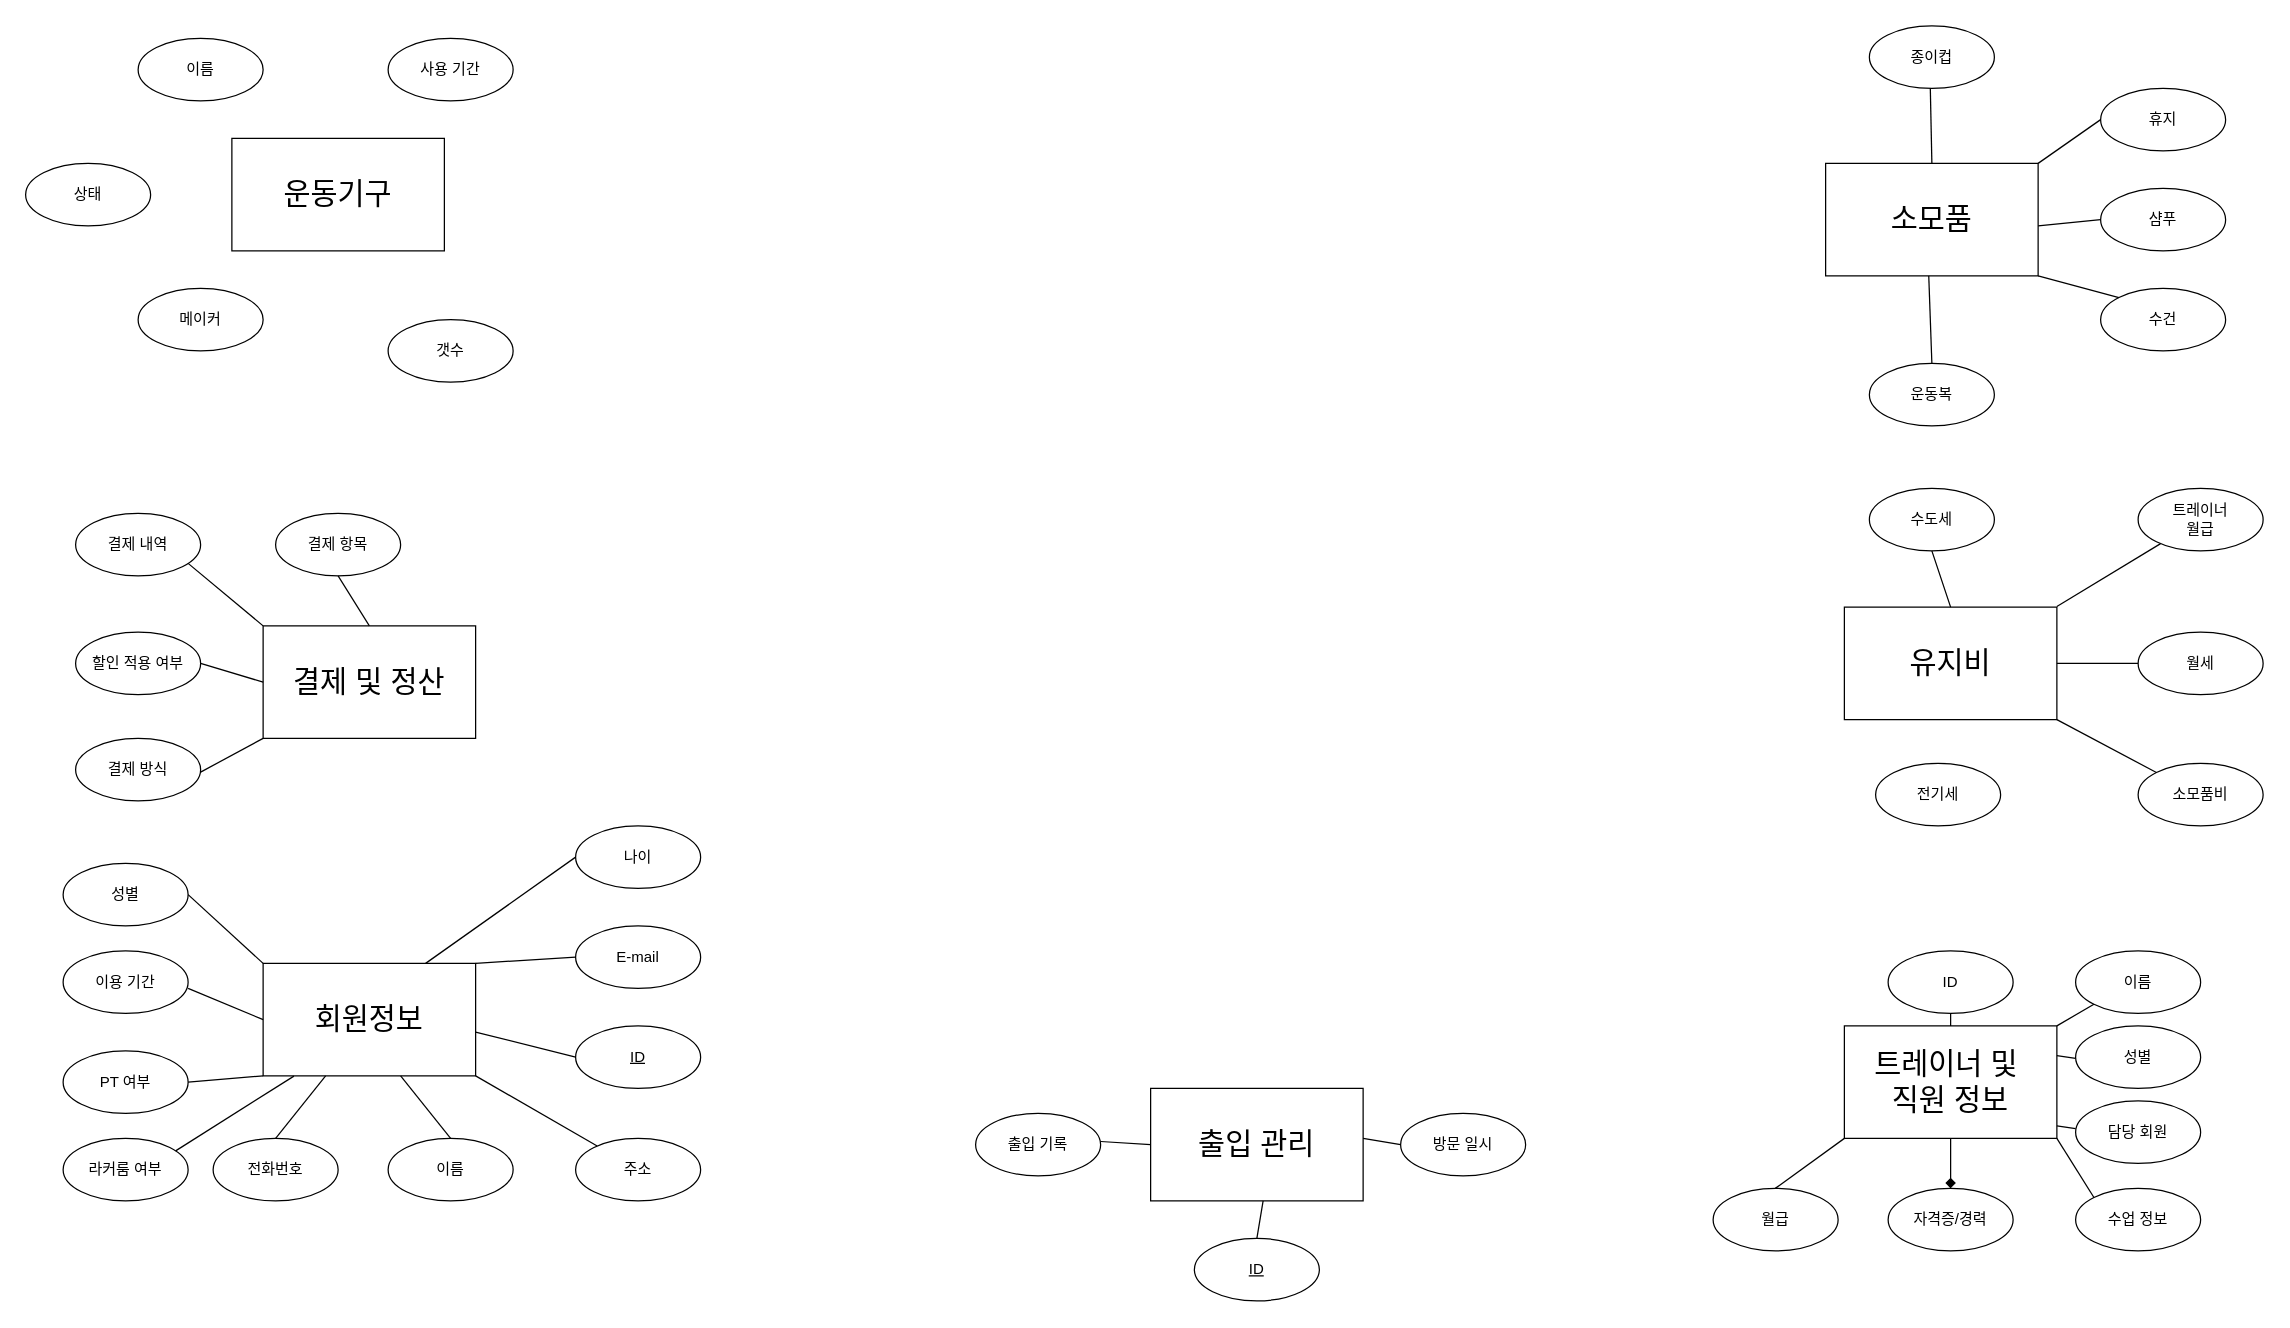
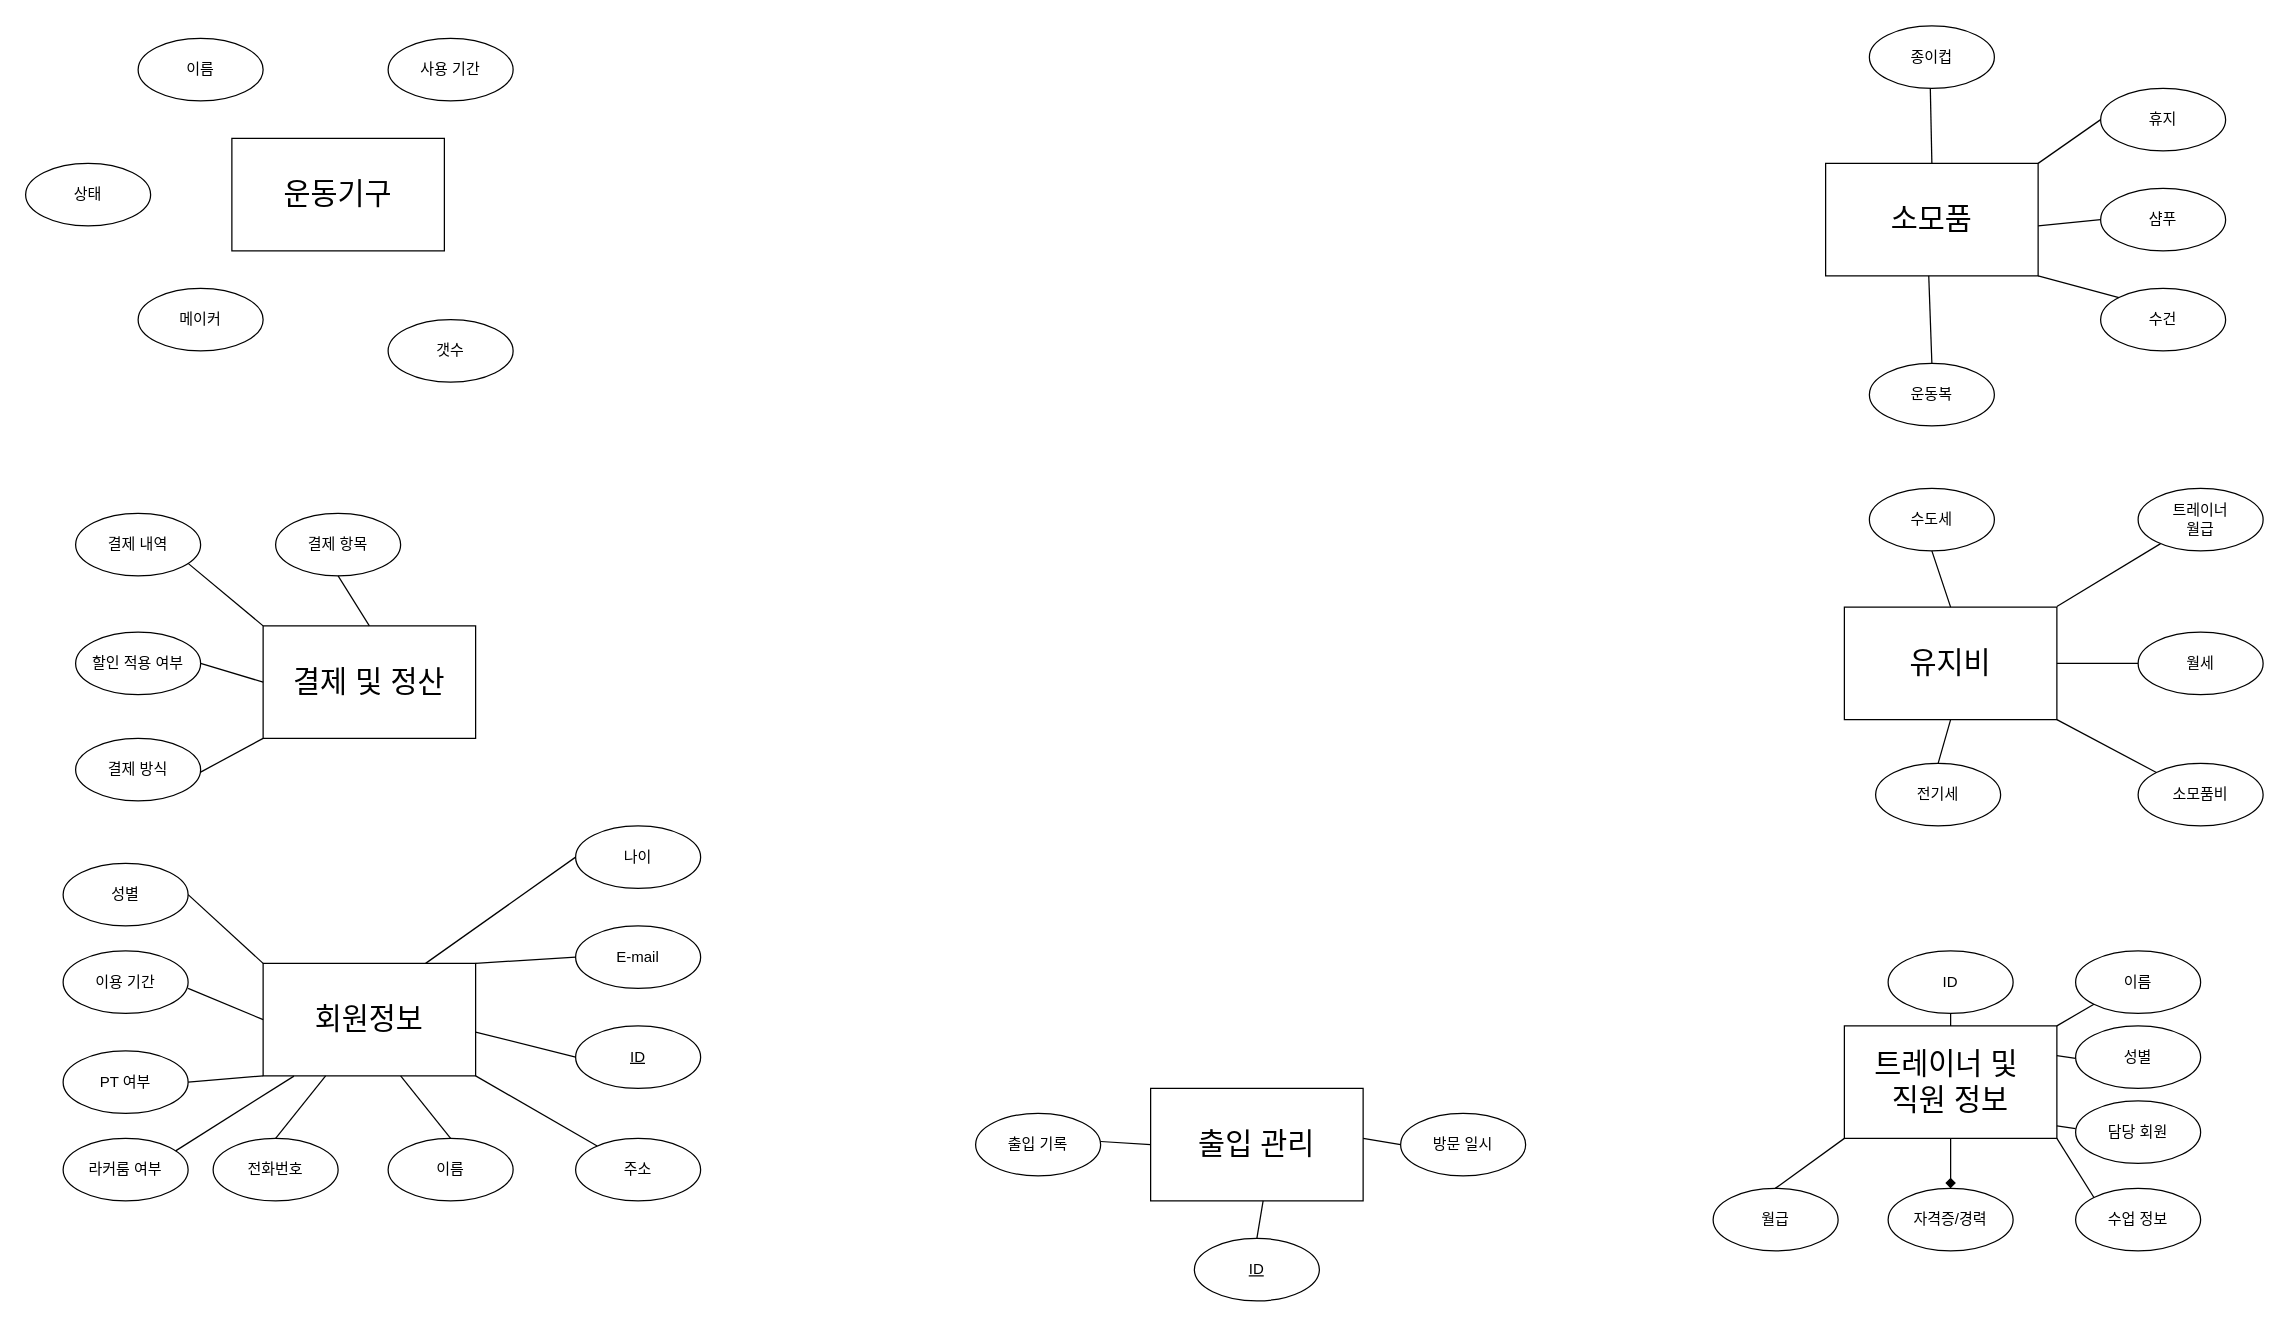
edge "유지비" -- "전기세": added
